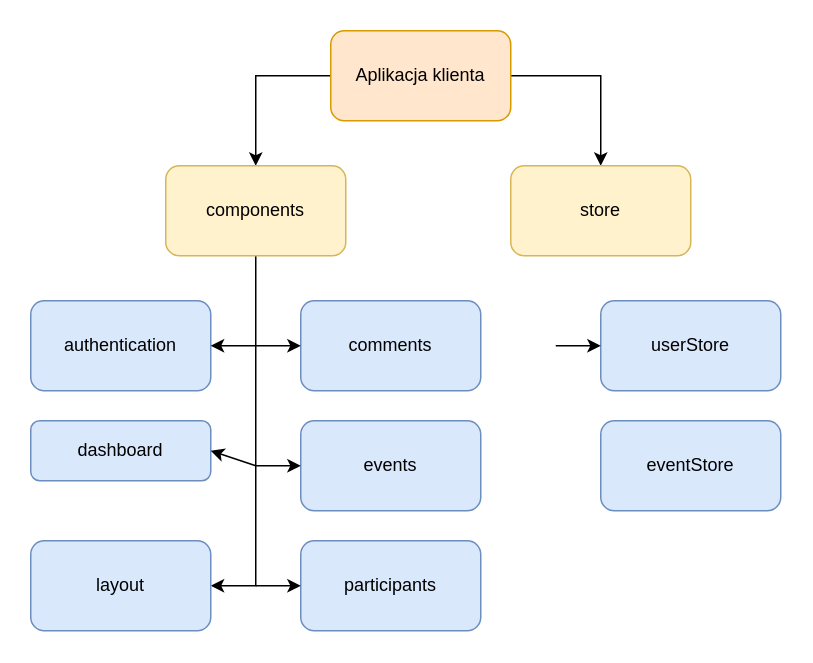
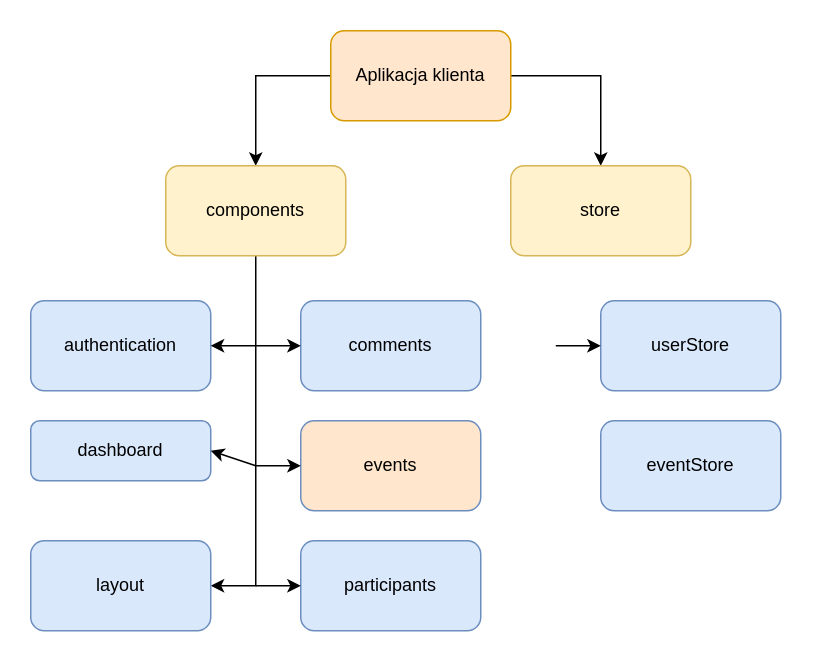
node "events": fillcolor #dae8fc -> #ffe6cc
